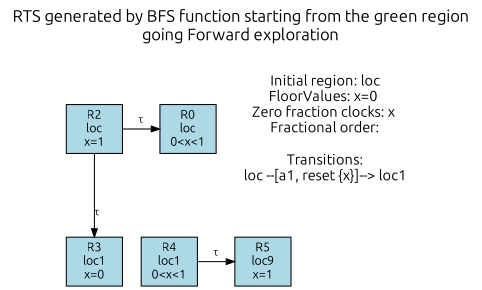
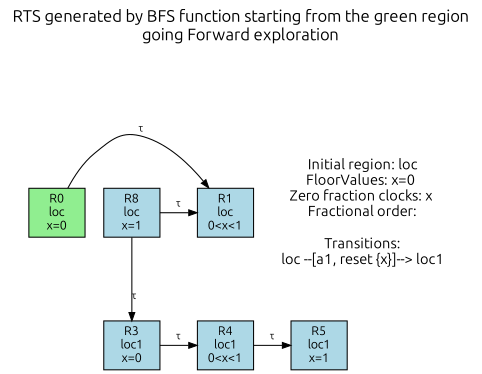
node "R2 loc x=1": label "R2 loc x=1" -> "R8 loc x=1"
node "R0 loc 0<x<1": label "R0 loc 0<x<1" -> "R1 loc 0<x<1"
node "R0 loc x=0": added
node "R5 loc9 x=1": label "R5 loc9 x=1" -> "R5 loc1 x=1"
edge "R3 loc1 x=0" -> "R4 loc1 0<x<1": added, label "τ"
